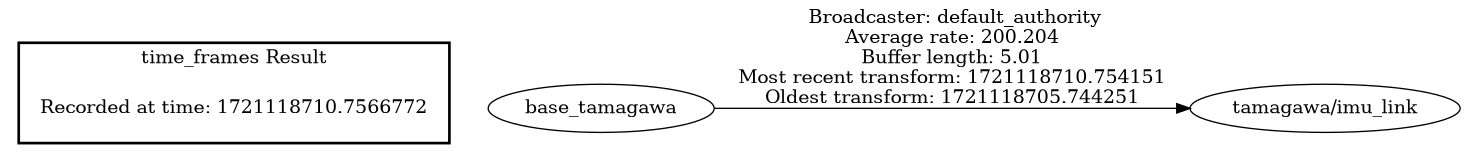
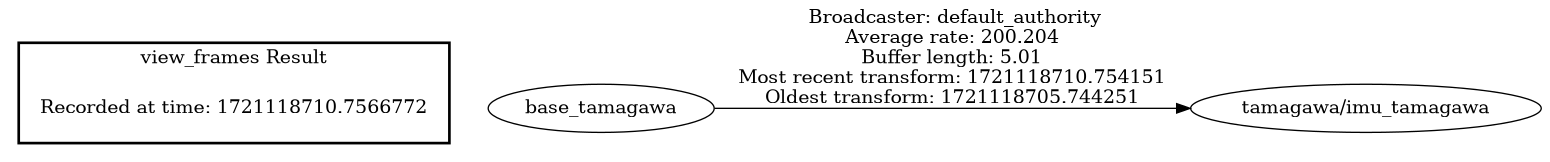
cluster "time_frames Result": label "time_frames Result" -> "view_frames Result"
node "tamagawa/imu_link": label "tamagawa/imu_link" -> "tamagawa/imu_tamagawa"
